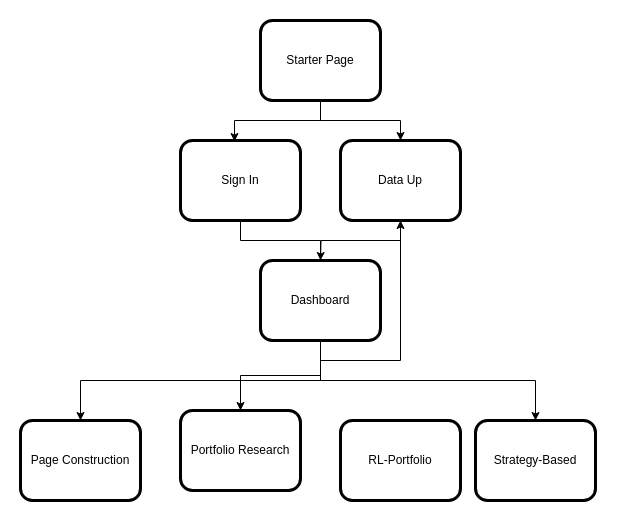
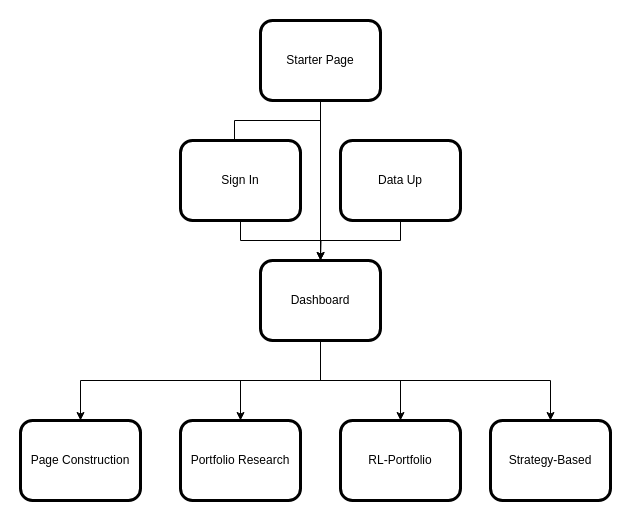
edge "Starter Page" -> "Data Up": now "Starter Page" -> "Dashboard"
edge "Starter Page" -> "Sign In": arrowhead classic -> none
edge "Dashboard" -> "Data Up": now "Dashboard" -> "RL-Portfolio"
node "Portfolio Research": moved (241, 451) -> (241, 461)
node "Strategy-Based": moved (536, 461) -> (551, 461)
